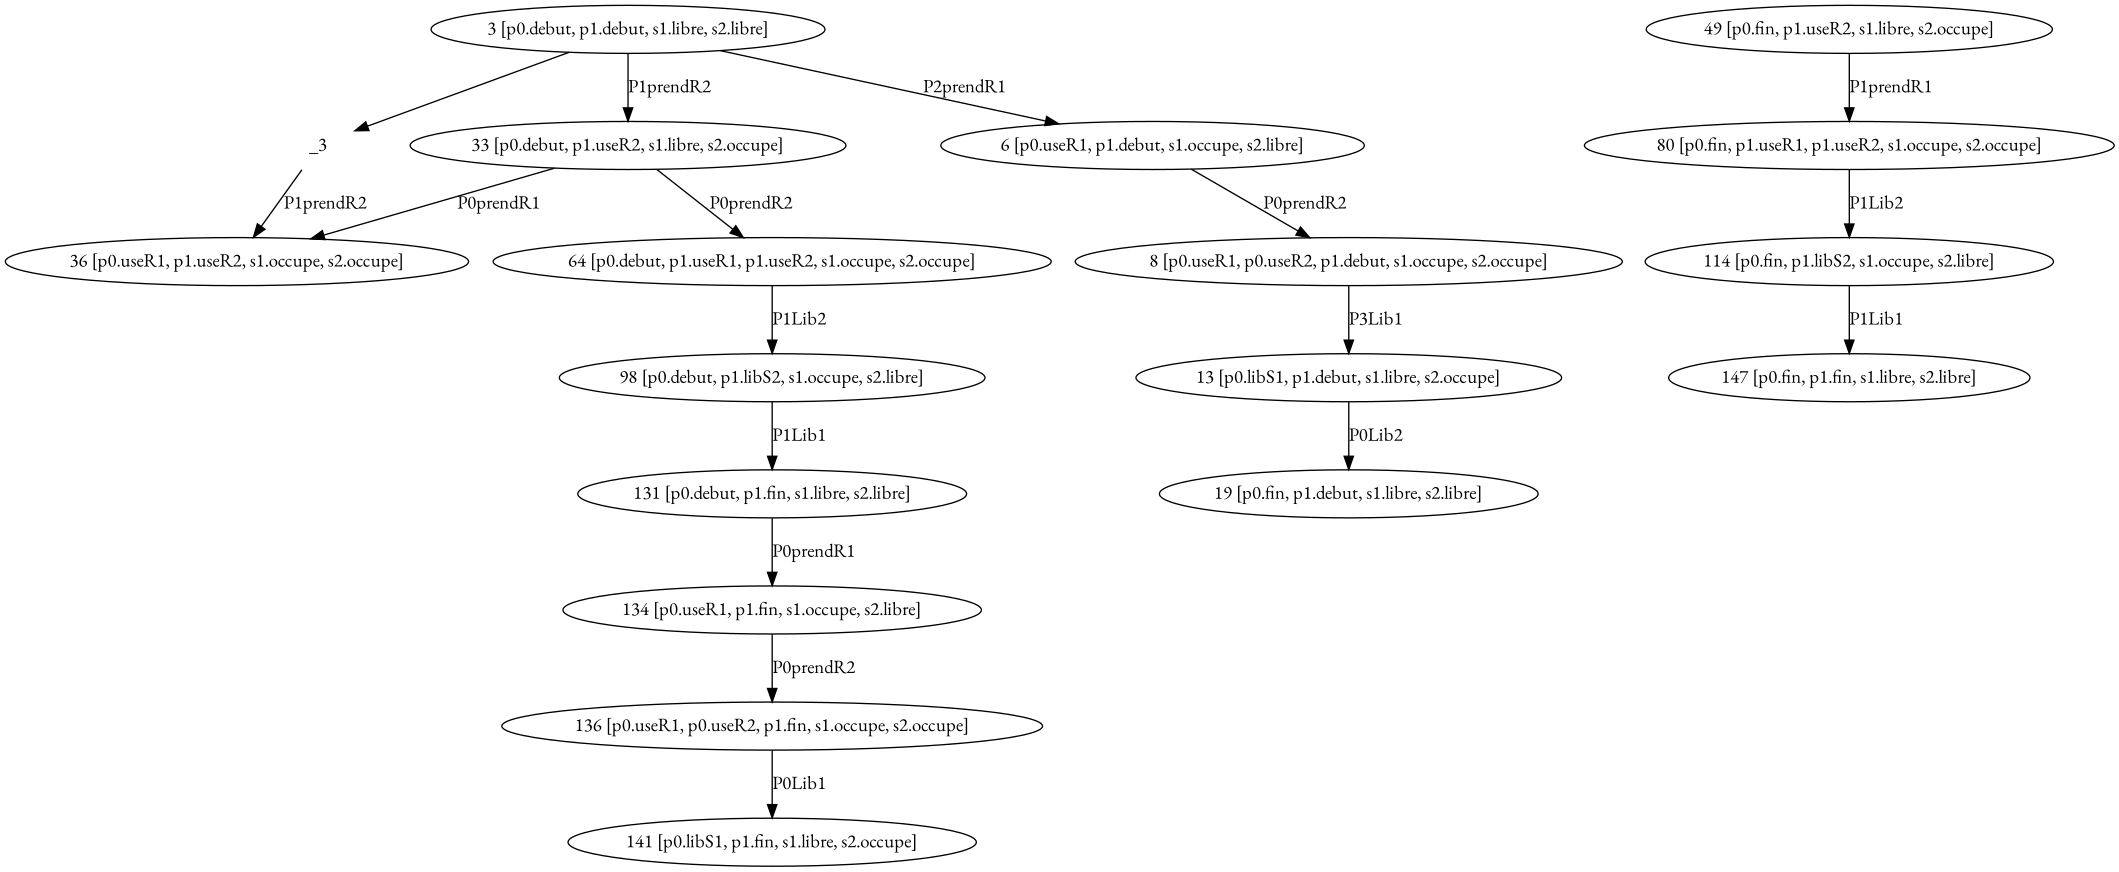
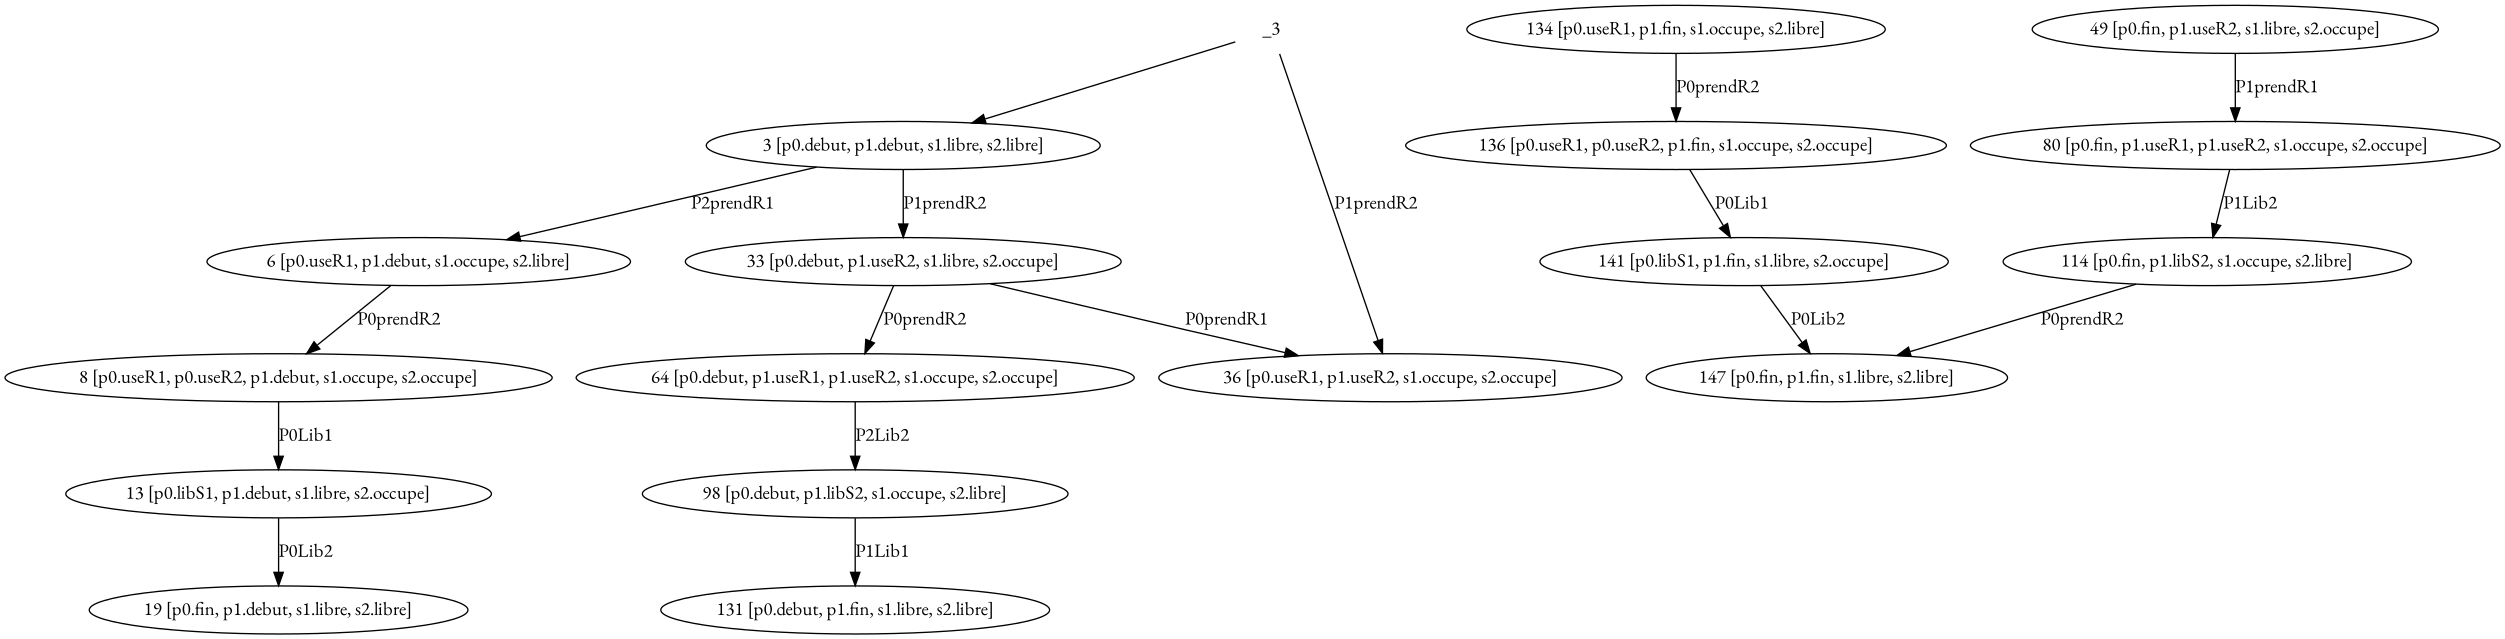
edge "3 [p0.debut, p1.debut, s1.libre, s2.libre]" -> "_3": reversed
edge "141 [p0.libS1, p1.fin, s1.libre, s2.occupe]" -> "147 [p0.fin, p1.fin, s1.libre, s2.libre]": added, label "P0Lib2"
edge "64 [p0.debut, p1.useR1, p1.useR2, s1.occupe, s2.occupe]" -> "98 [p0.debut, p1.libS2, s1.occupe, s2.libre]": label "P1Lib2" -> "P2Lib2"
edge "8 [p0.useR1, p0.useR2, p1.debut, s1.occupe, s2.occupe]" -> "13 [p0.libS1, p1.debut, s1.libre, s2.occupe]": label "P3Lib1" -> "P0Lib1"
edge "114 [p0.fin, p1.libS2, s1.occupe, s2.libre]" -> "147 [p0.fin, p1.fin, s1.libre, s2.libre]": label "P1Lib1" -> "P0prendR2"
edge "131 [p0.debut, p1.fin, s1.libre, s2.libre]" -> "134 [p0.useR1, p1.fin, s1.occupe, s2.libre]": removed, label "P0prendR1"
